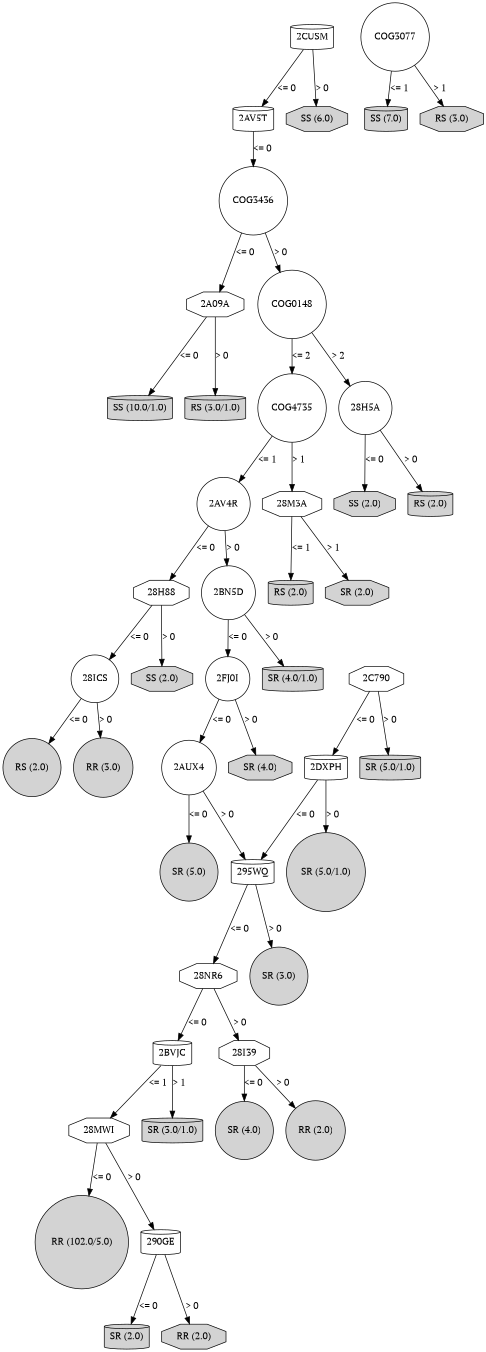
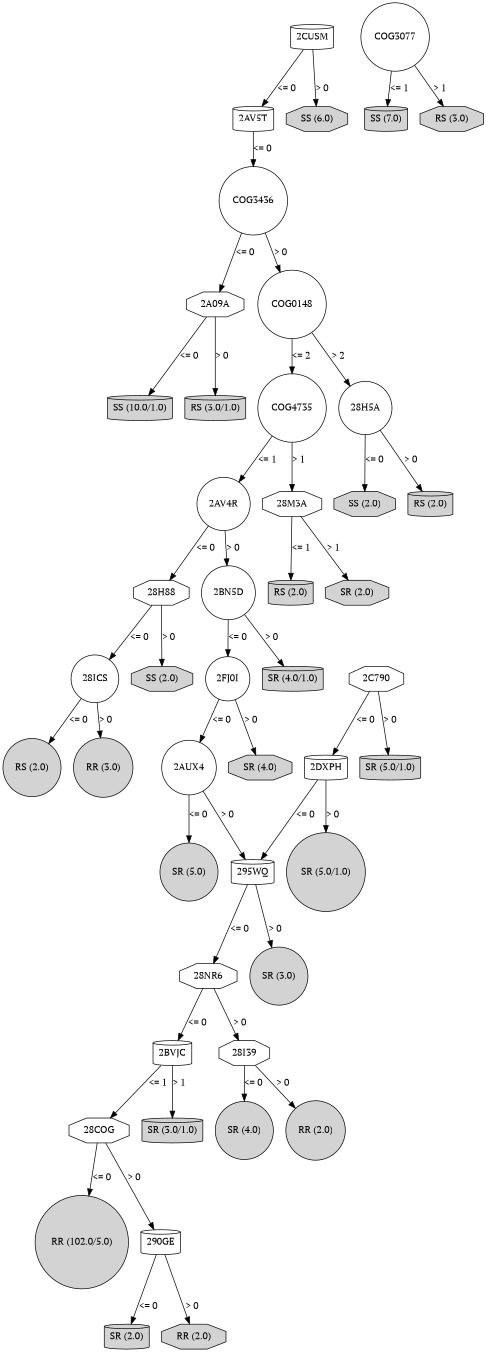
node "28MWI": label "28MWI" -> "28COG"
